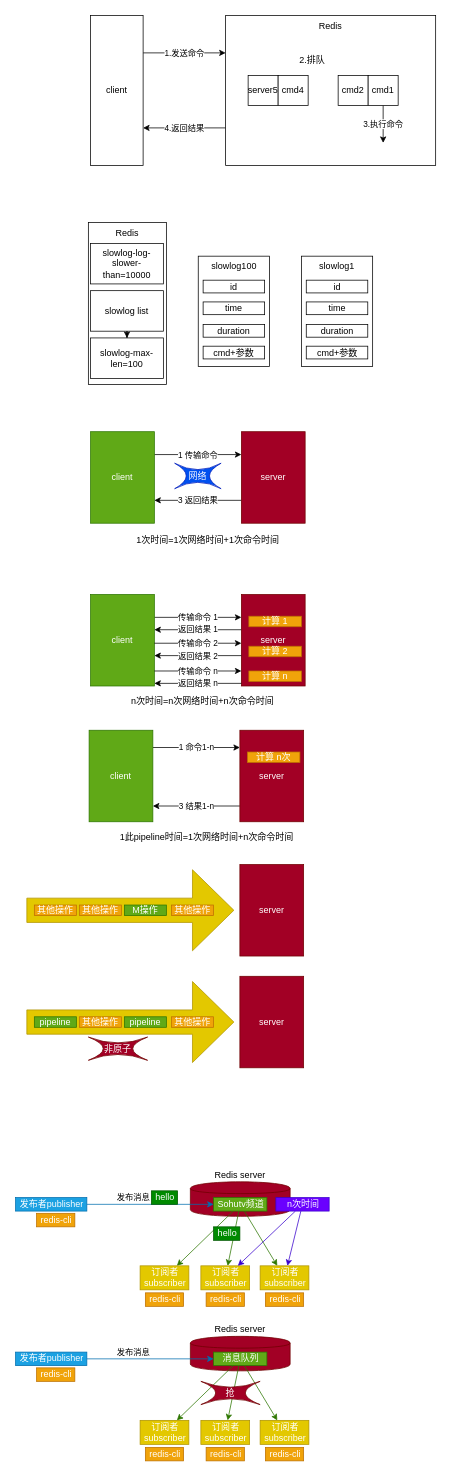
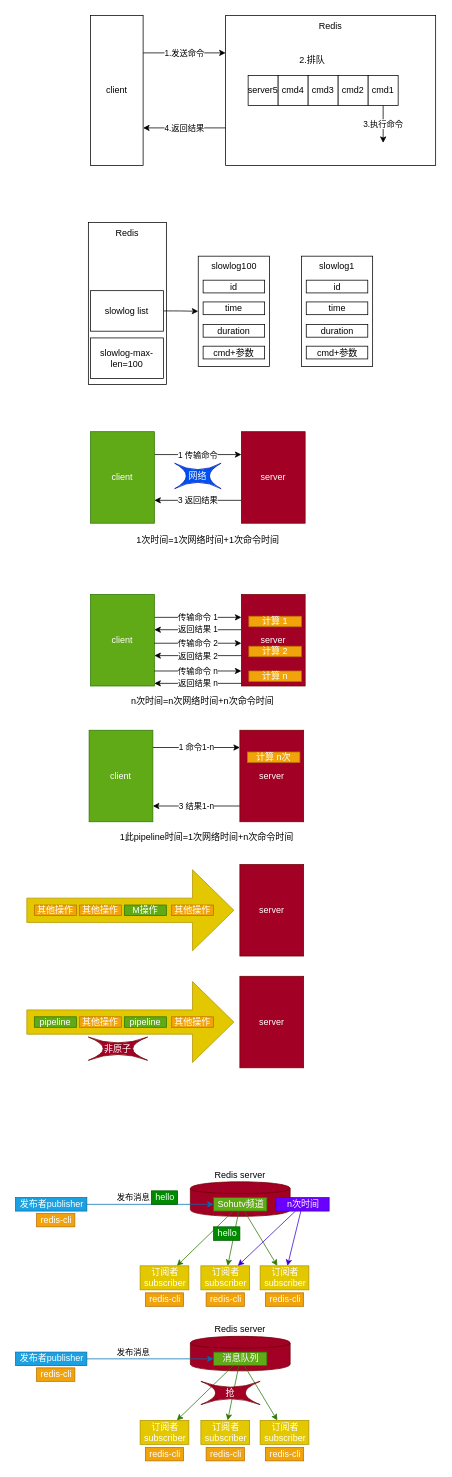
node "cmd3": added
node "slowlog-log-slower-than=10000": removed
edge "slowlog list" -> "slowlog-max-len=100": now "slowlog list" -> "slowlog100"
